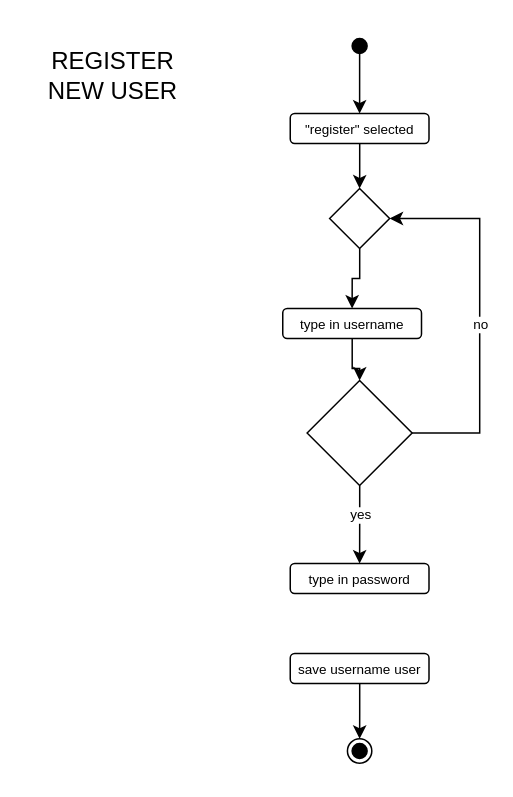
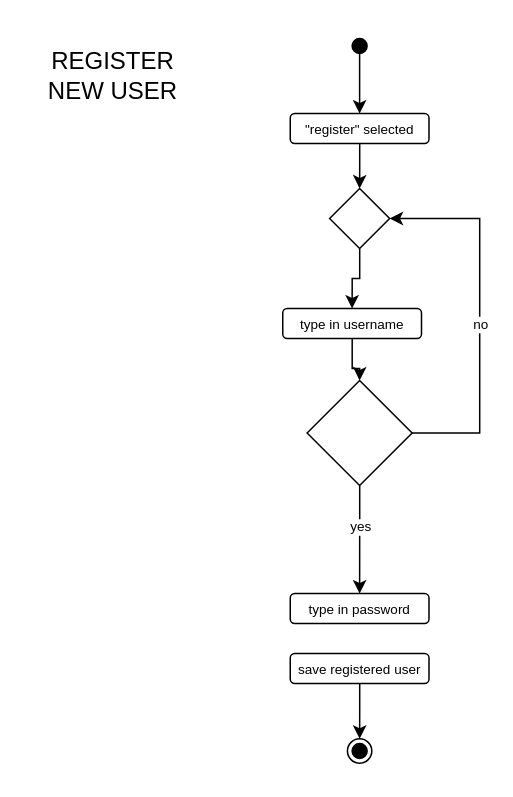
node "type in password": moved (360, 578) -> (360, 608)
node "save username user": label "save username user" -> "save registered user"
